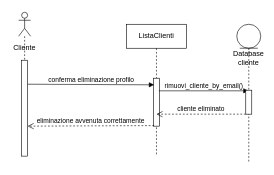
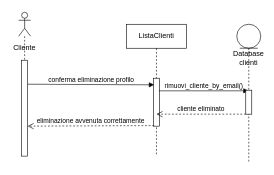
node "Database cliente": label "Database cliente" -> "Database clienti"
